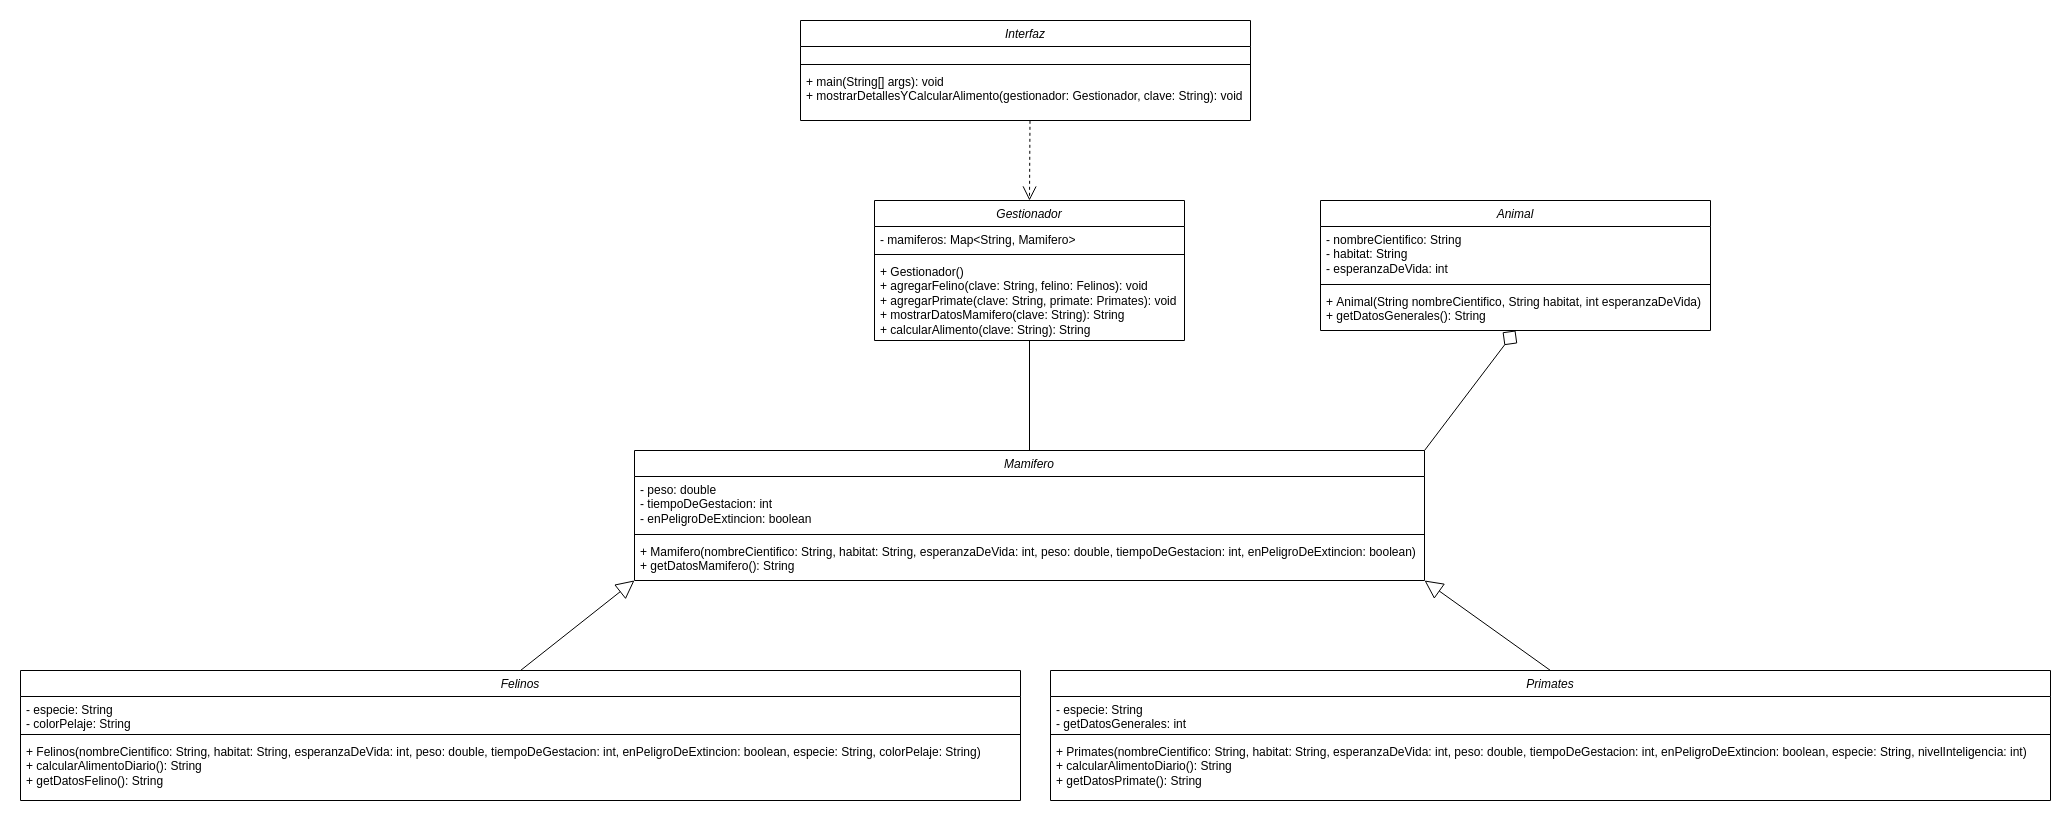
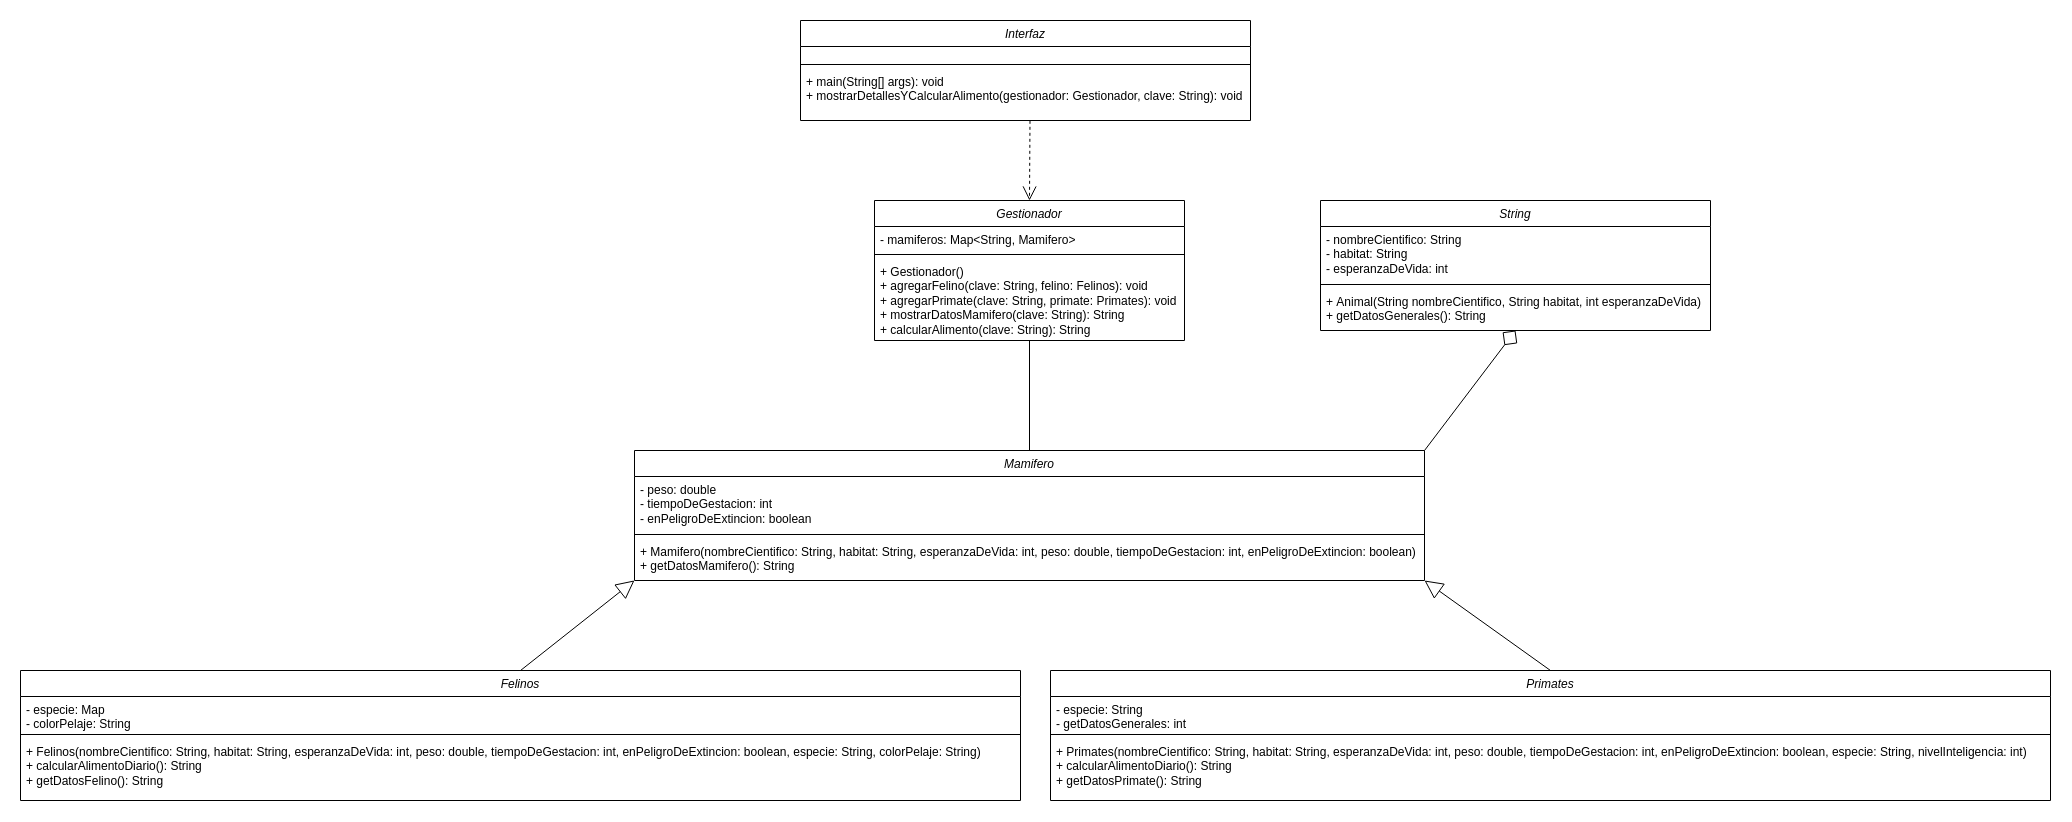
node "Animal": label "Animal" -> "String"
node "- especie: String - colorPelaje: String": label "- especie: String - colorPelaje: String" -> "- especie: Map - colorPelaje: String"
